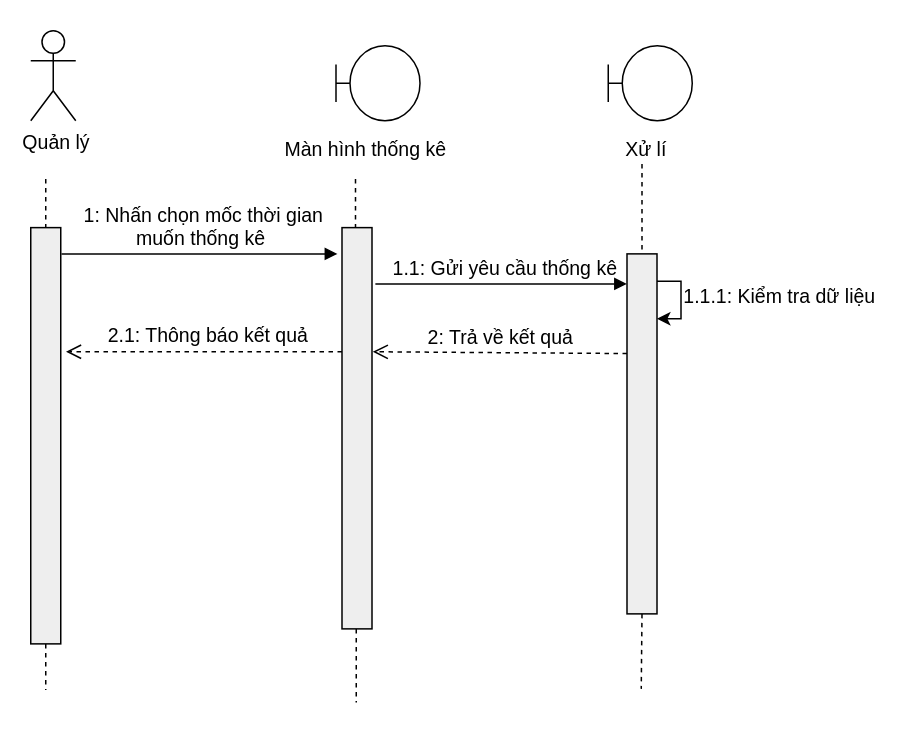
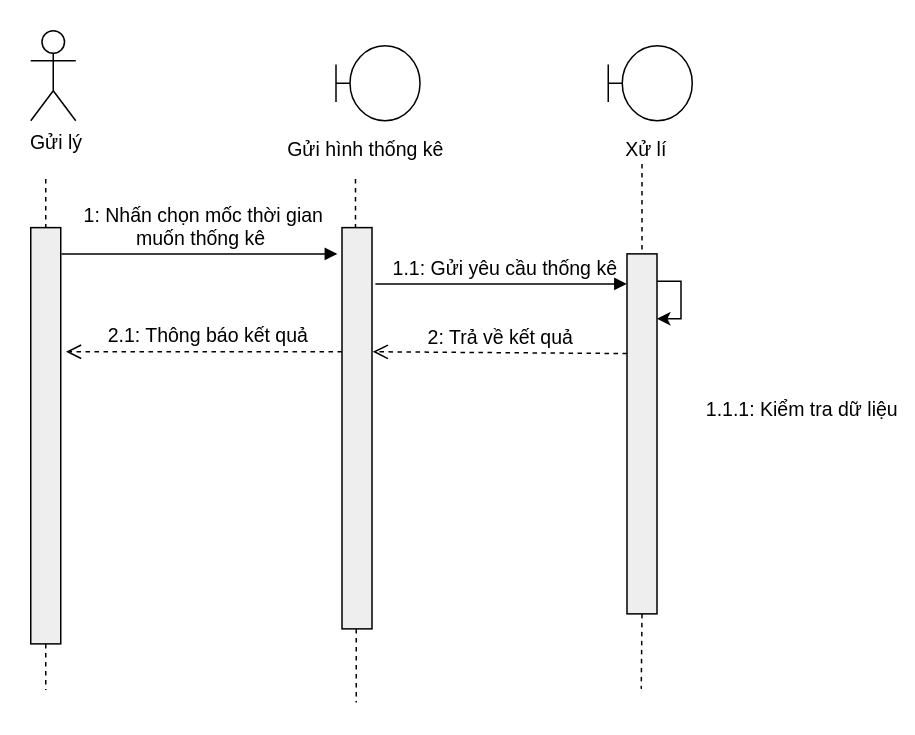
node "Quản lý": label "Quản lý" -> "Gửi lý"
node "Màn hình thống kê": label "Màn hình thống kê" -> "Gửi hình thống kê"
node "1.1.1: Kiểm tra dữ liệu": moved (779, 296) -> (802, 409)
